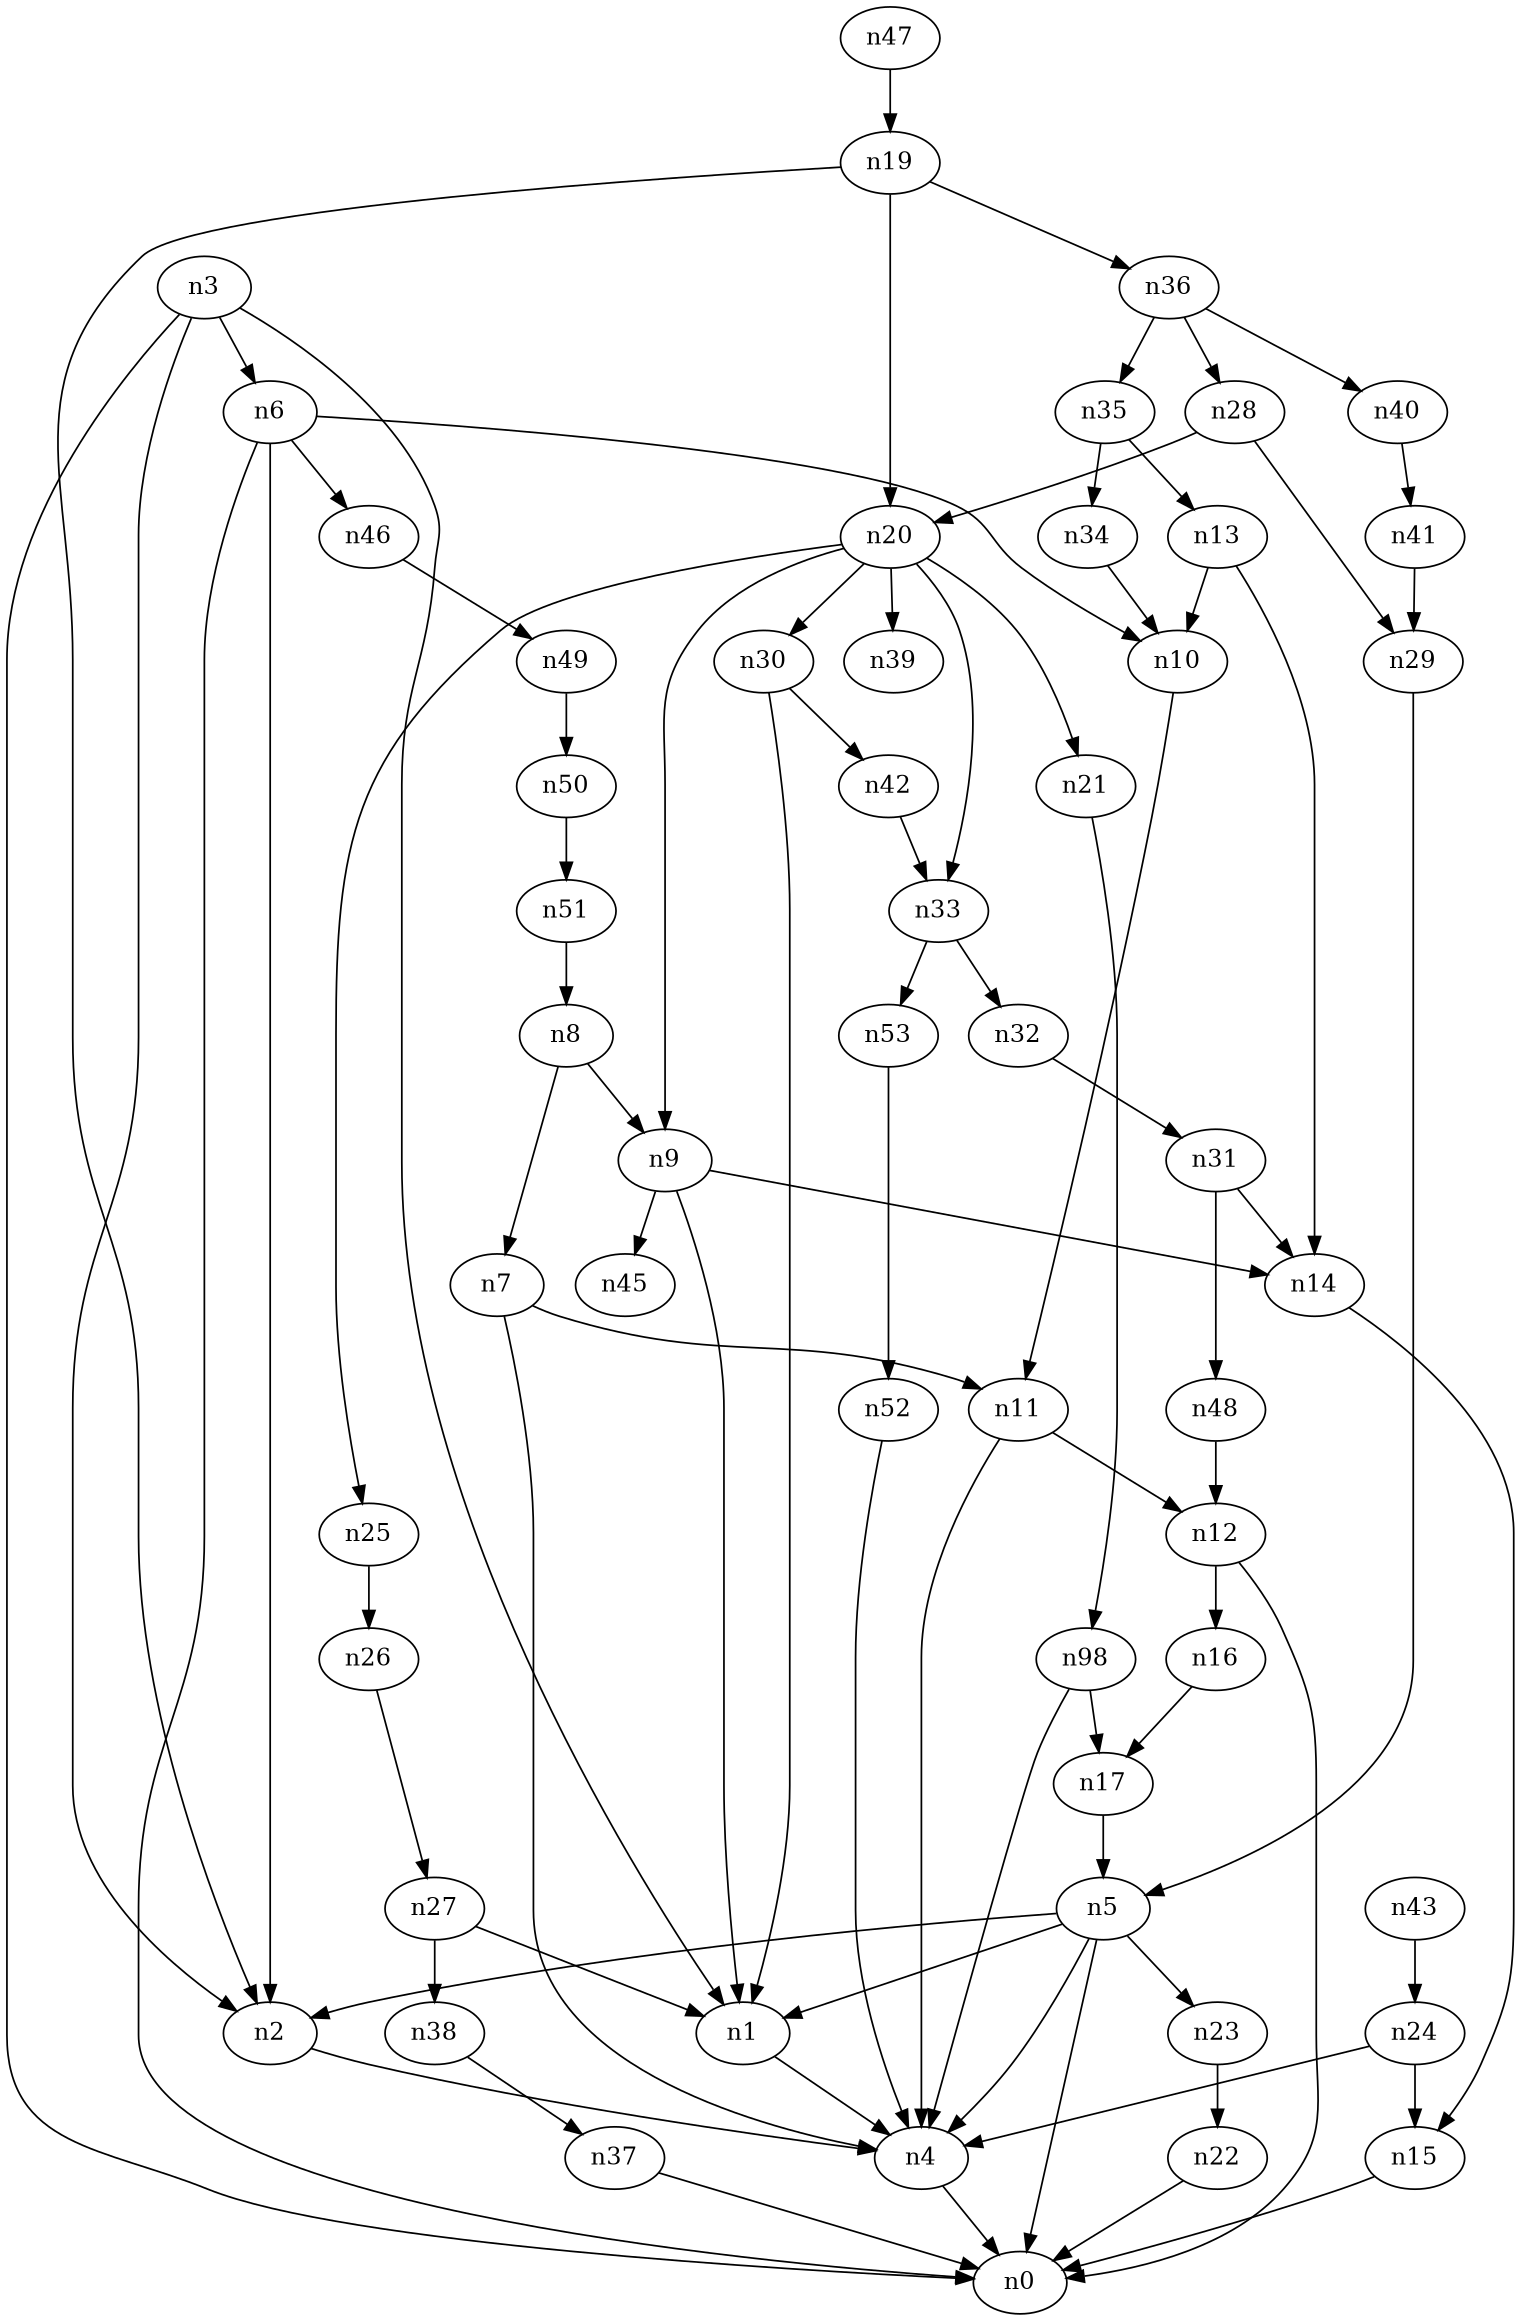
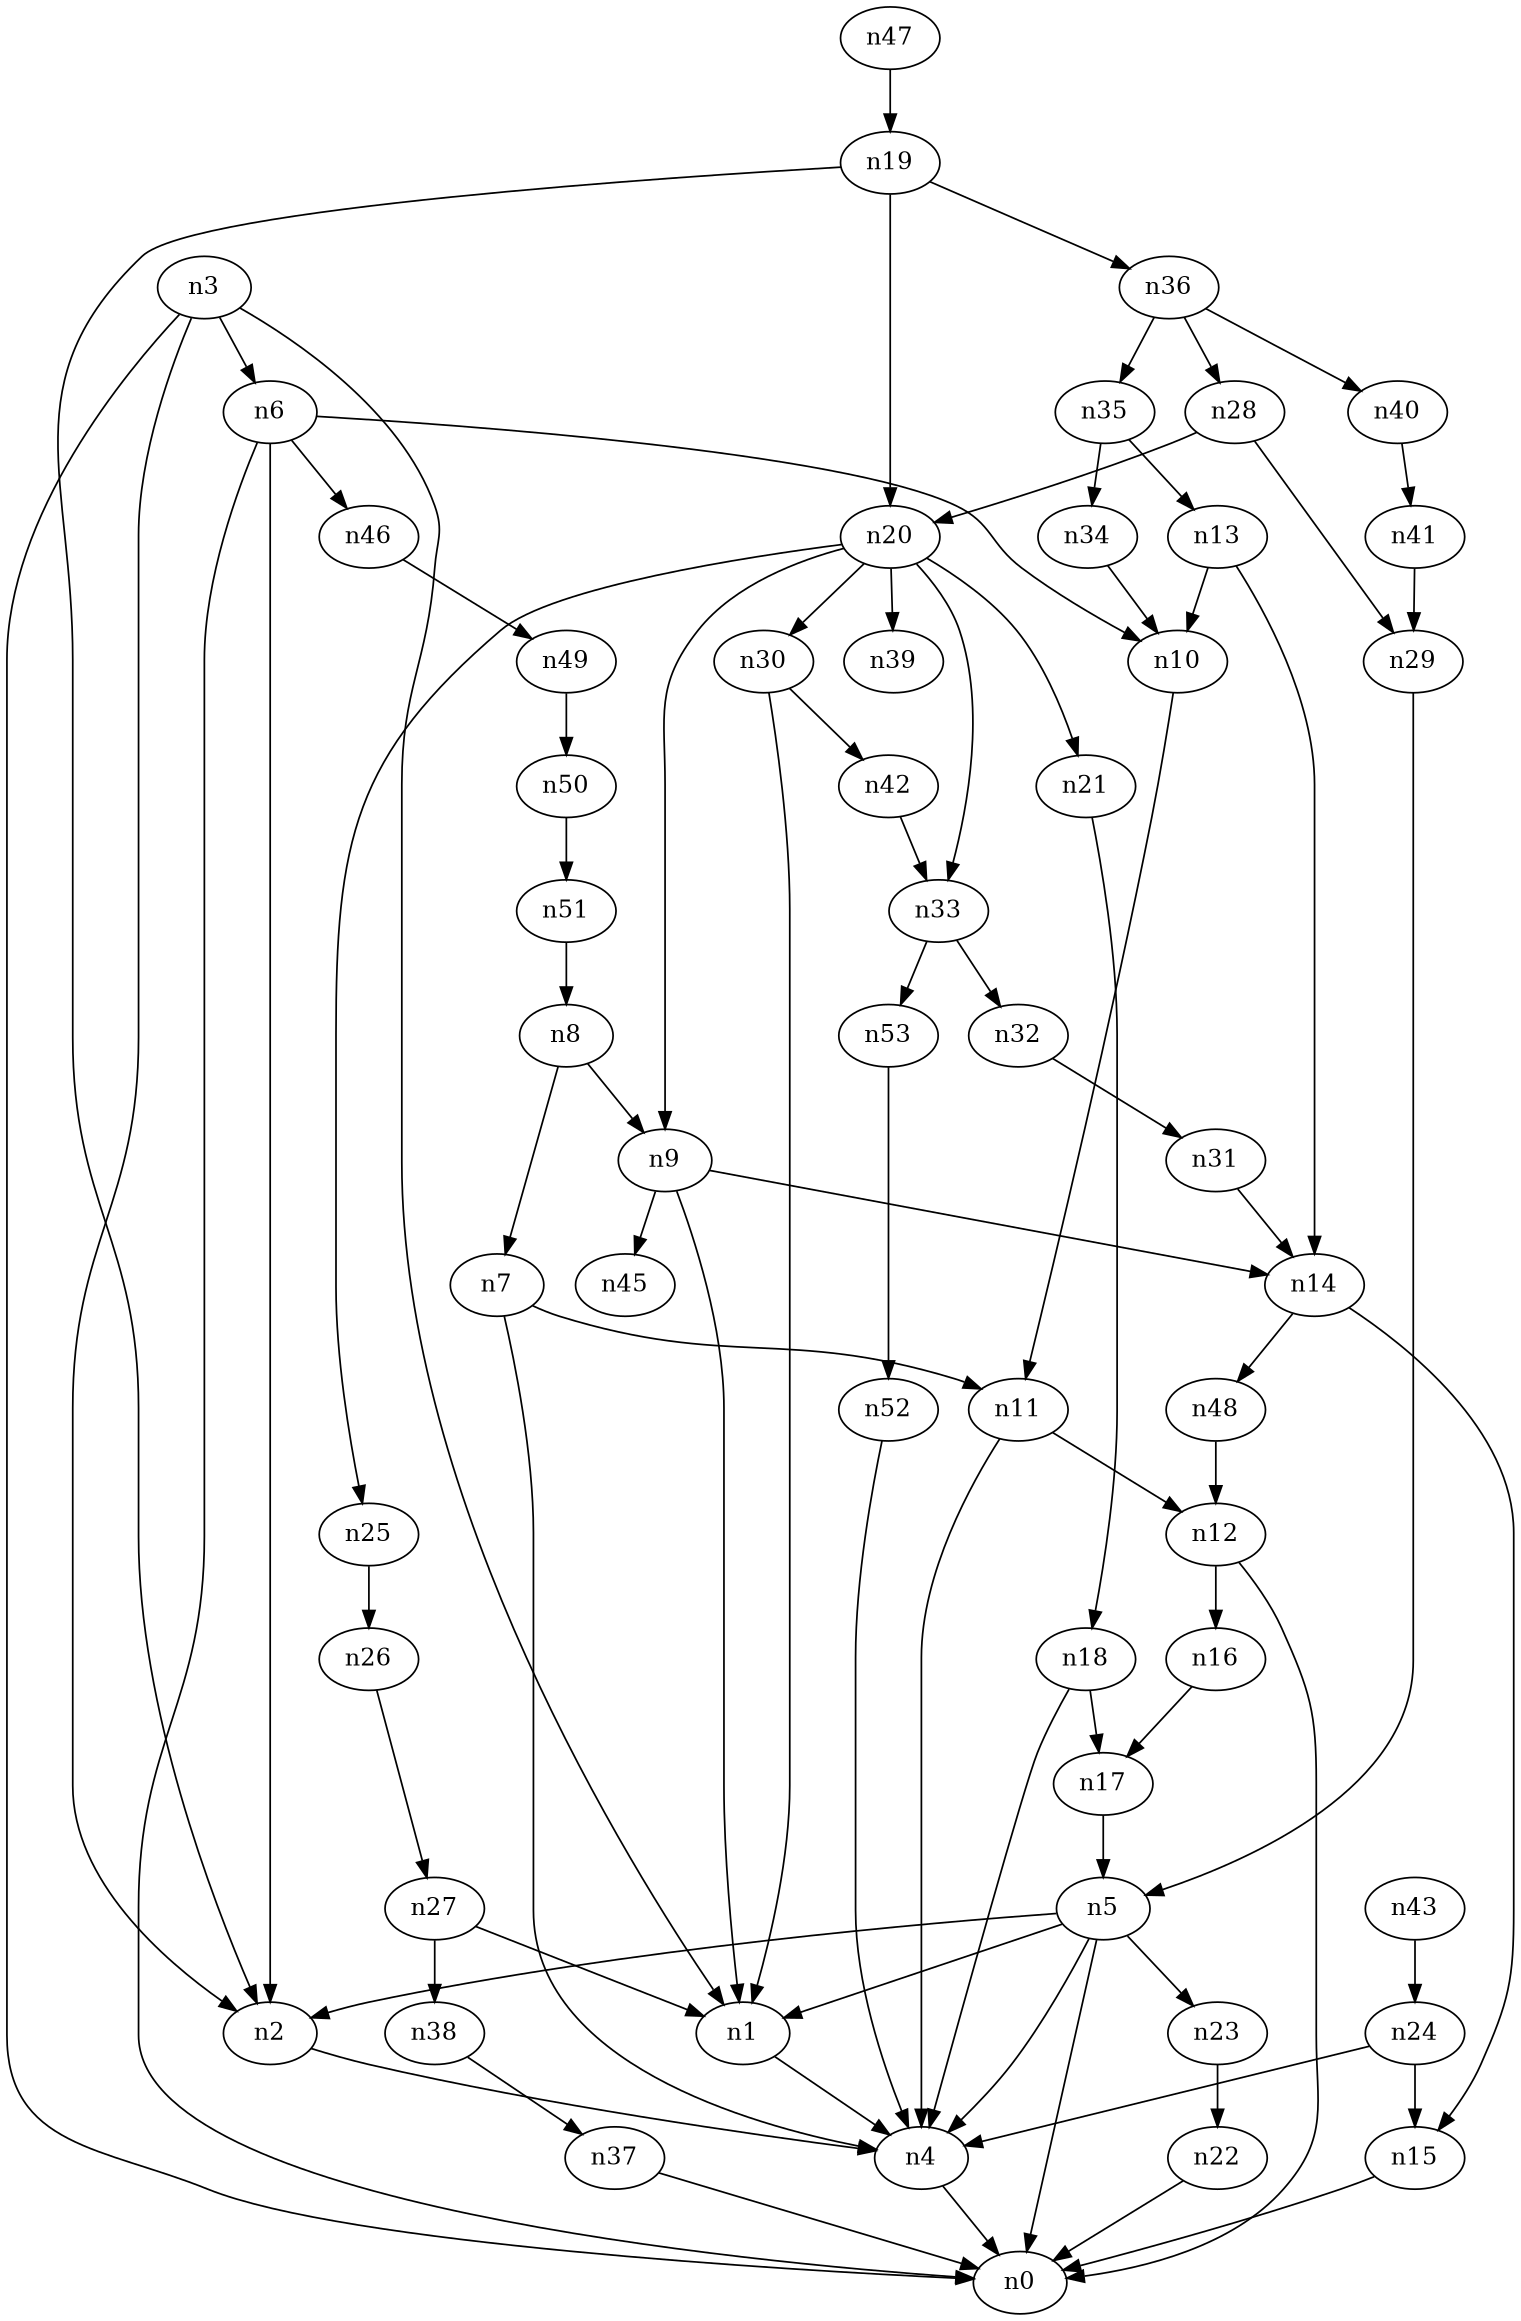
edge "n31" -> "n48": now "n14" -> "n48"
node "n98": label "n98" -> "n18"
